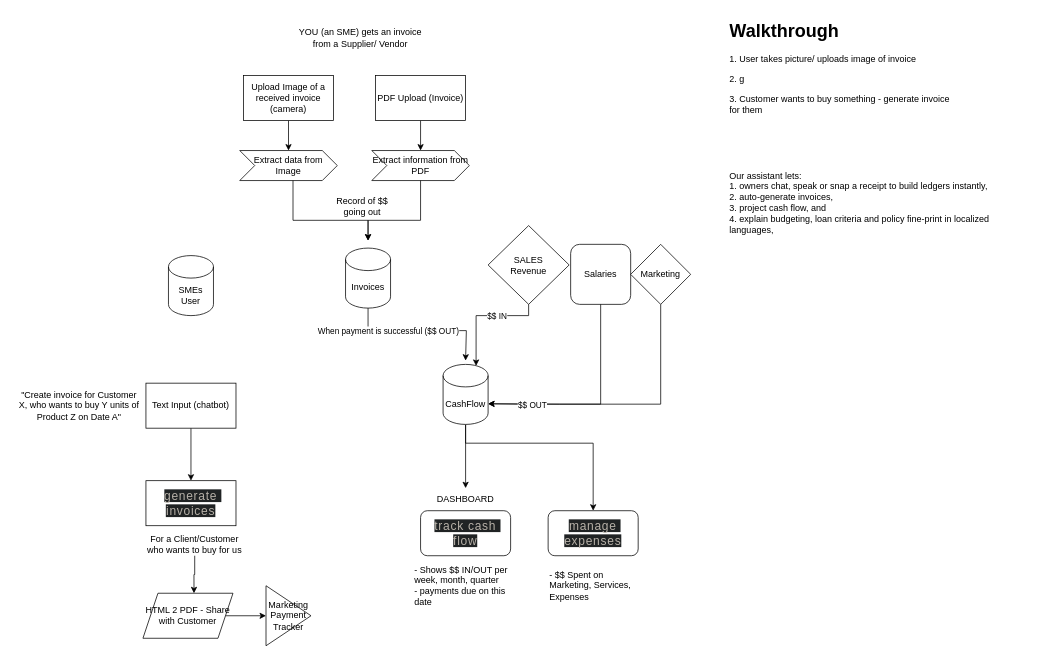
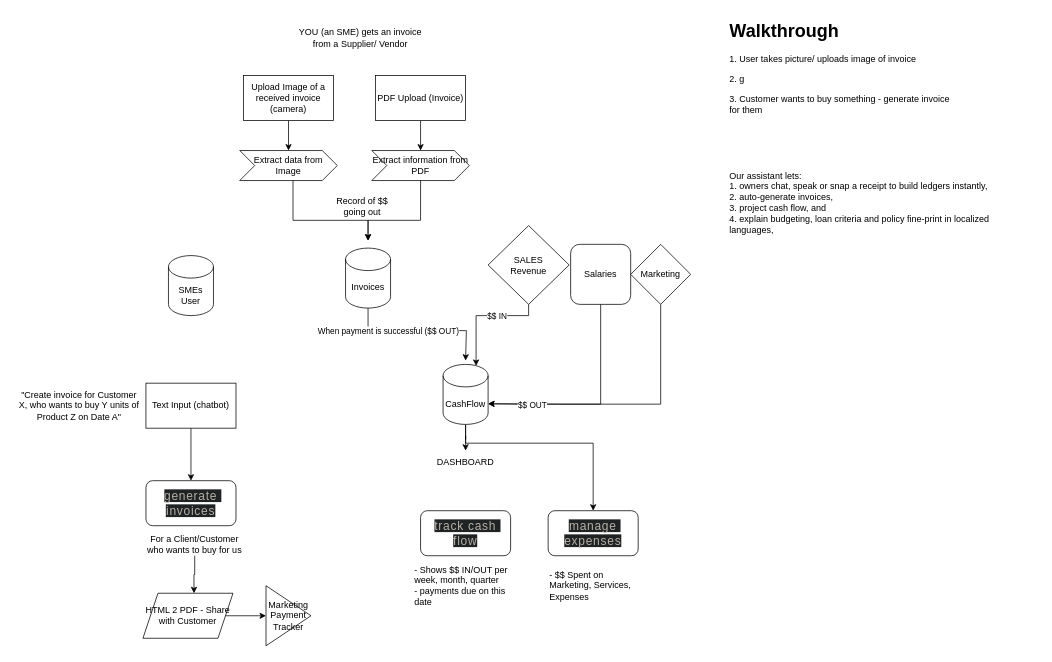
node "DASHBOARD": moved (465, 499) -> (465, 462)
node "generate invoices": shape rectangle -> rounded rectangle
